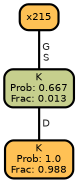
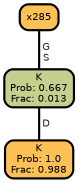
node "x215": label "x215" -> "x285"
